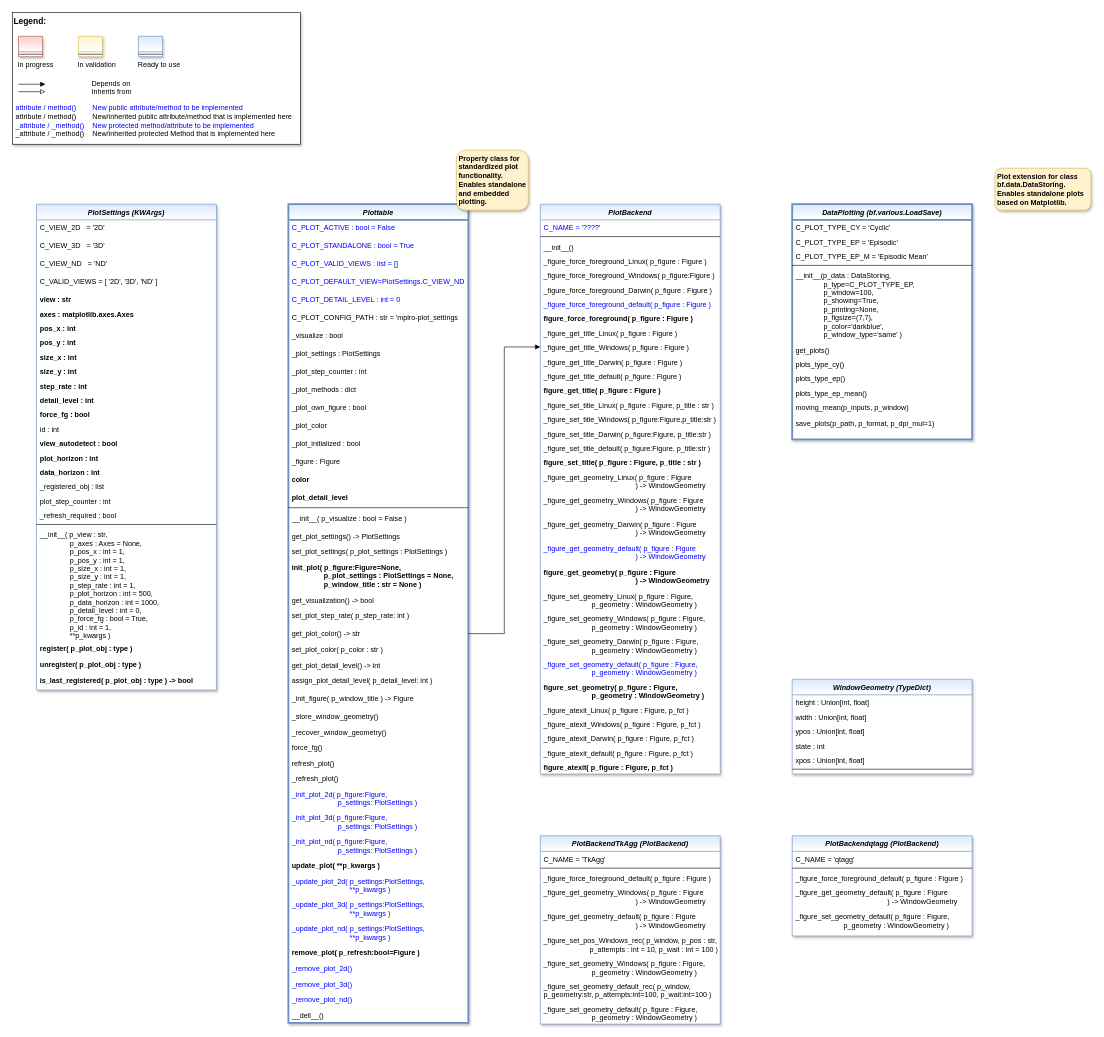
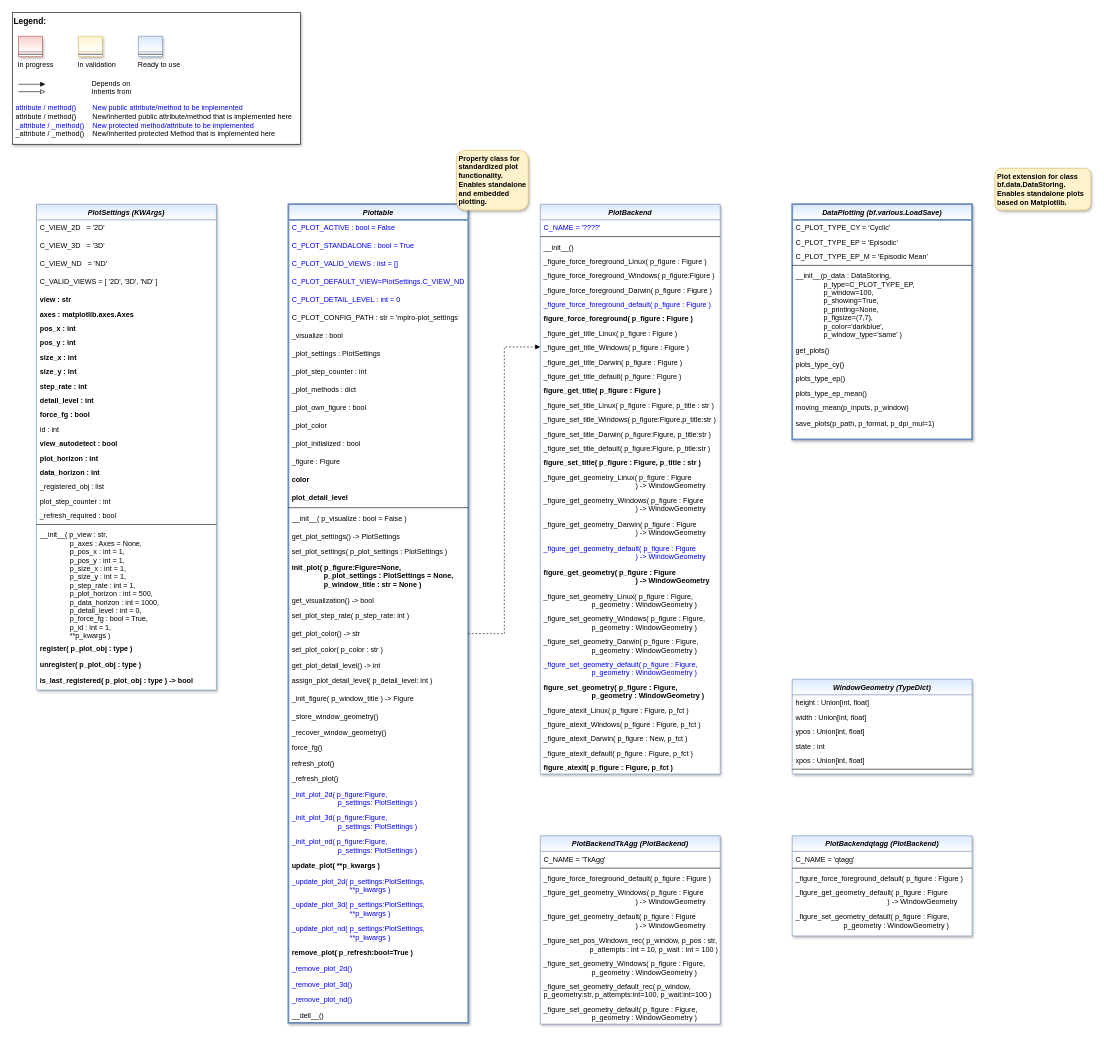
edge "get_plot_color() -> str" -> "_figure_get_title_Windows( p_figure : Figure )": style solid -> dashed
node "_figure_atexit_Darwin( p_figure : Figure, p_fct )": label "_figure_atexit_Darwin( p_figure : Figure, p_fct )" -> "_figure_atexit_Darwin( p_figure : New, p_fct )"
node "remove_plot( p_refresh:bool=Figure )": label "remove_plot( p_refresh:bool=Figure )" -> "remove_plot( p_refresh:bool=True )"
